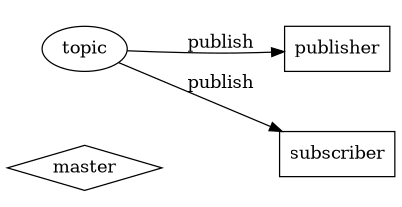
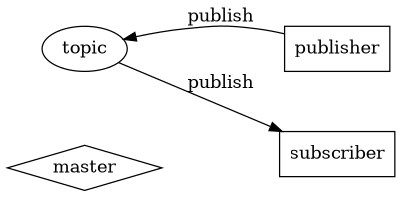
edge "topic" -> "publisher": reversed
